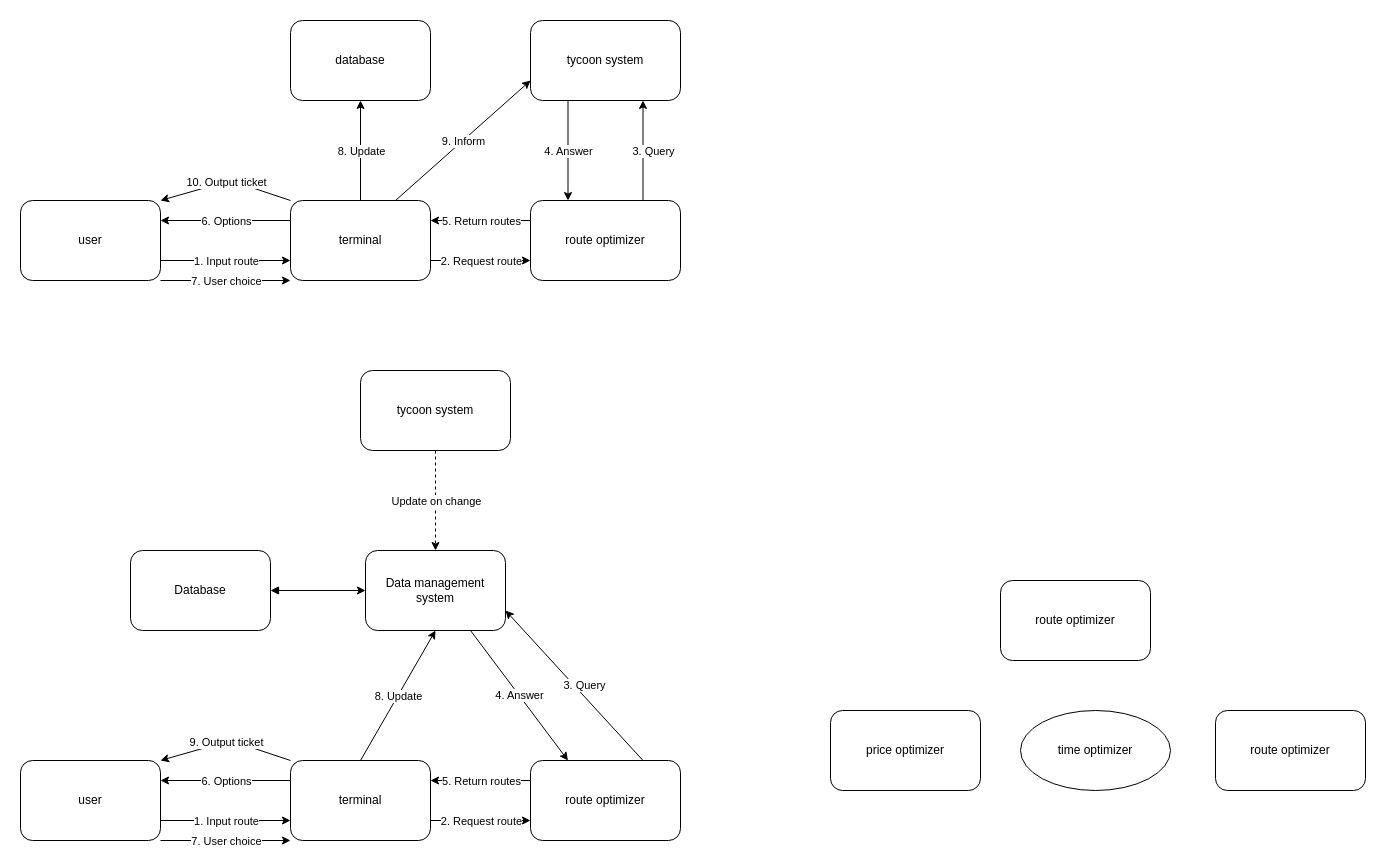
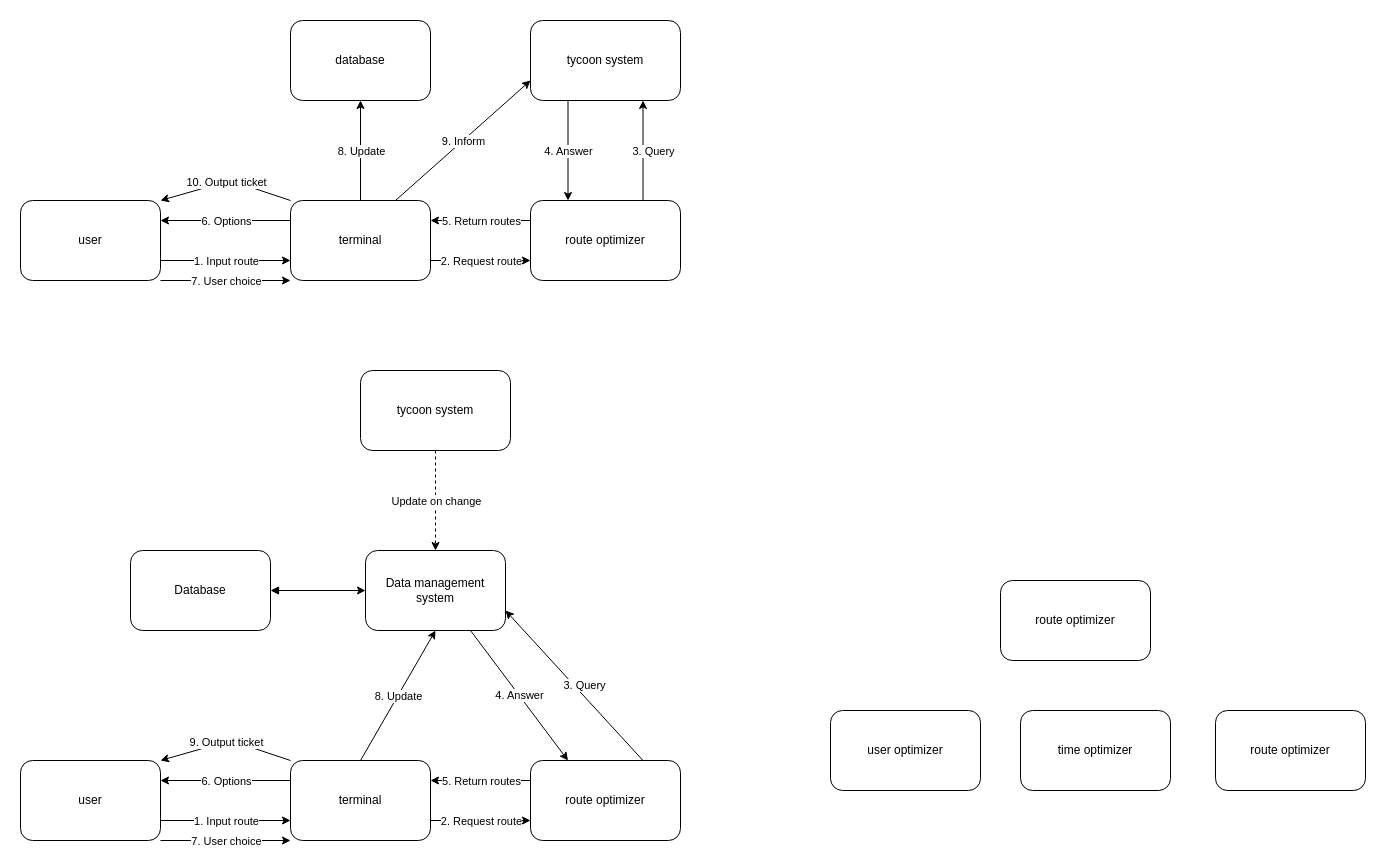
node "price optimizer": label "price optimizer" -> "user optimizer"
node "time optimizer": shape ellipse -> rounded rectangle
